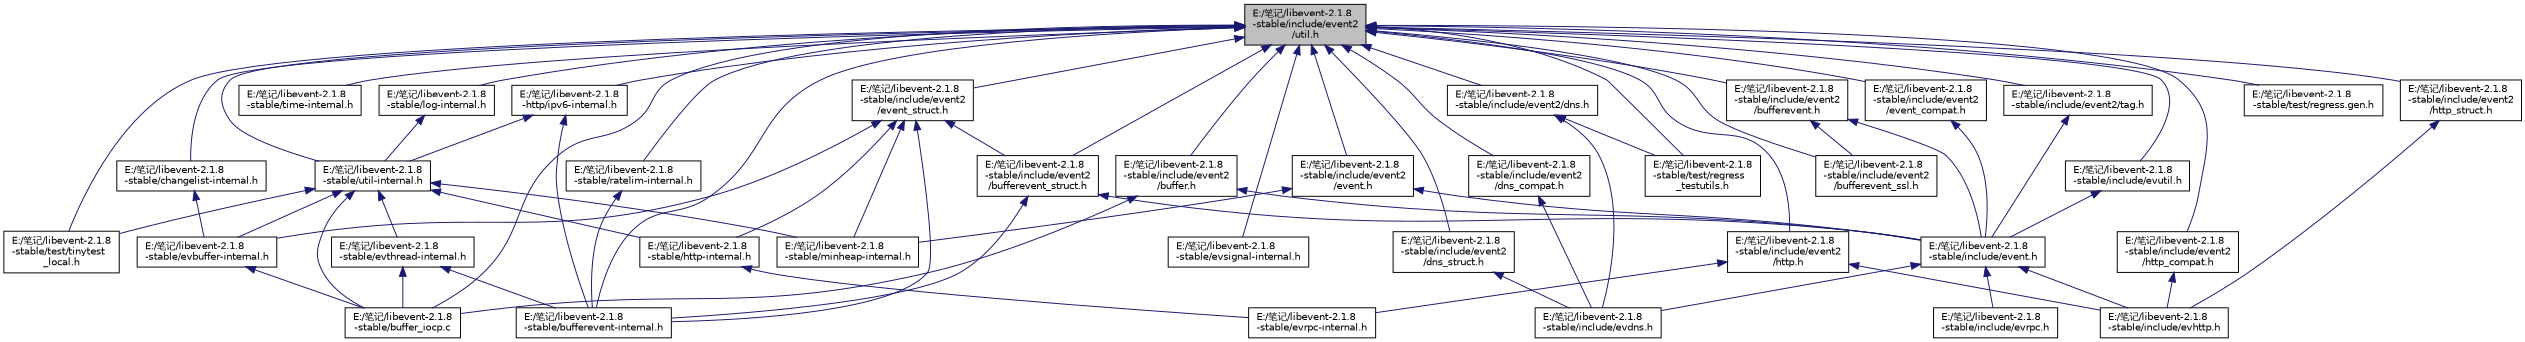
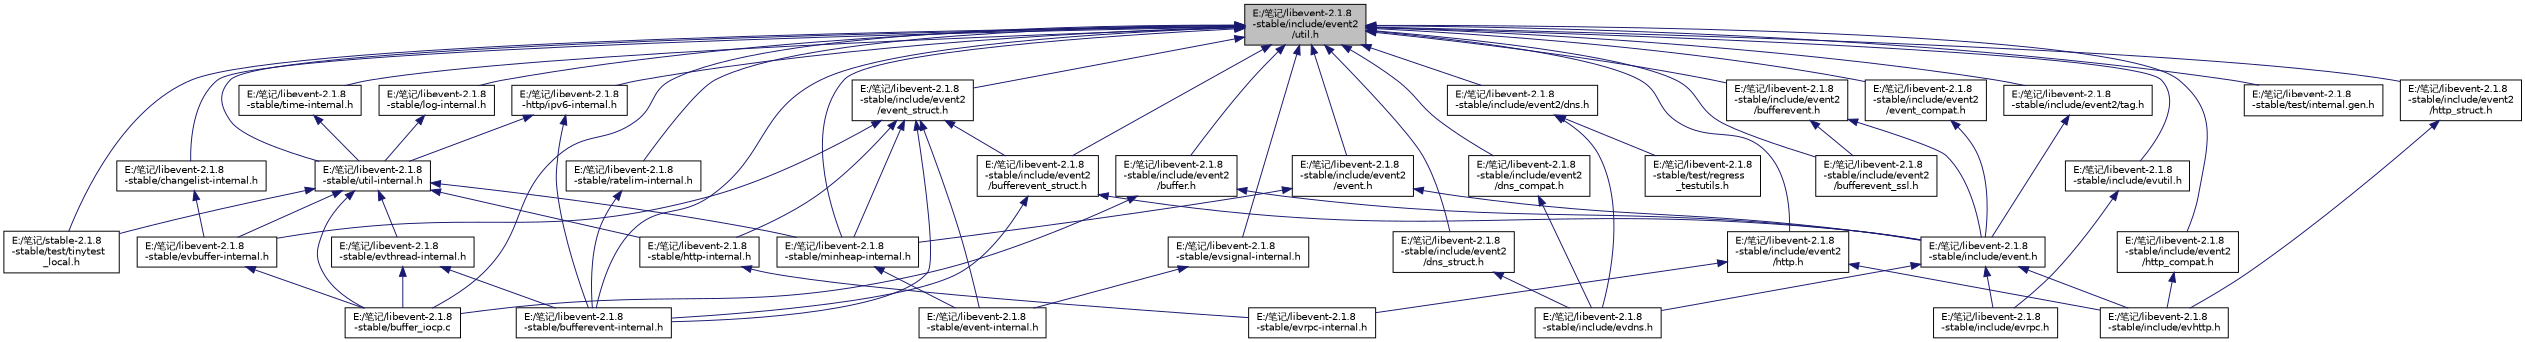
edge "E:/笔记/libevent-2.1.8 -stable/test/regress _testutils.h" -> "E:/笔记/libevent-2.1.8 -stable/include/event2 /util.h": now "E:/笔记/libevent-2.1.8 -stable/minheap-internal.h" -> "E:/笔记/libevent-2.1.8 -stable/include/event2 /util.h"
node "E:/笔记/libevent-2.1.8 -stable/test/regress.gen.h": label "E:/笔记/libevent-2.1.8 -stable/test/regress.gen.h" -> "E:/笔记/libevent-2.1.8 -stable/test/internal.gen.h"
edge "E:/笔记/libevent-2.1.8 -stable/util-internal.h" -> "E:/笔记/libevent-2.1.8 -stable/time-internal.h": added
edge "E:/笔记/libevent-2.1.8 -stable/include/event.h" -> "E:/笔记/libevent-2.1.8 -stable/include/evutil.h": now "E:/笔记/libevent-2.1.8 -stable/include/evrpc.h" -> "E:/笔记/libevent-2.1.8 -stable/include/evutil.h"
node "E:/笔记/libevent-2.1.8 -stable/test/tinytest _local.h": label "E:/笔记/libevent-2.1.8 -stable/test/tinytest _local.h" -> "E:/笔记/stable-2.1.8 -stable/test/tinytest _local.h"
node "E:/笔记/libevent-2.1.8 -stable/event-internal.h": added
